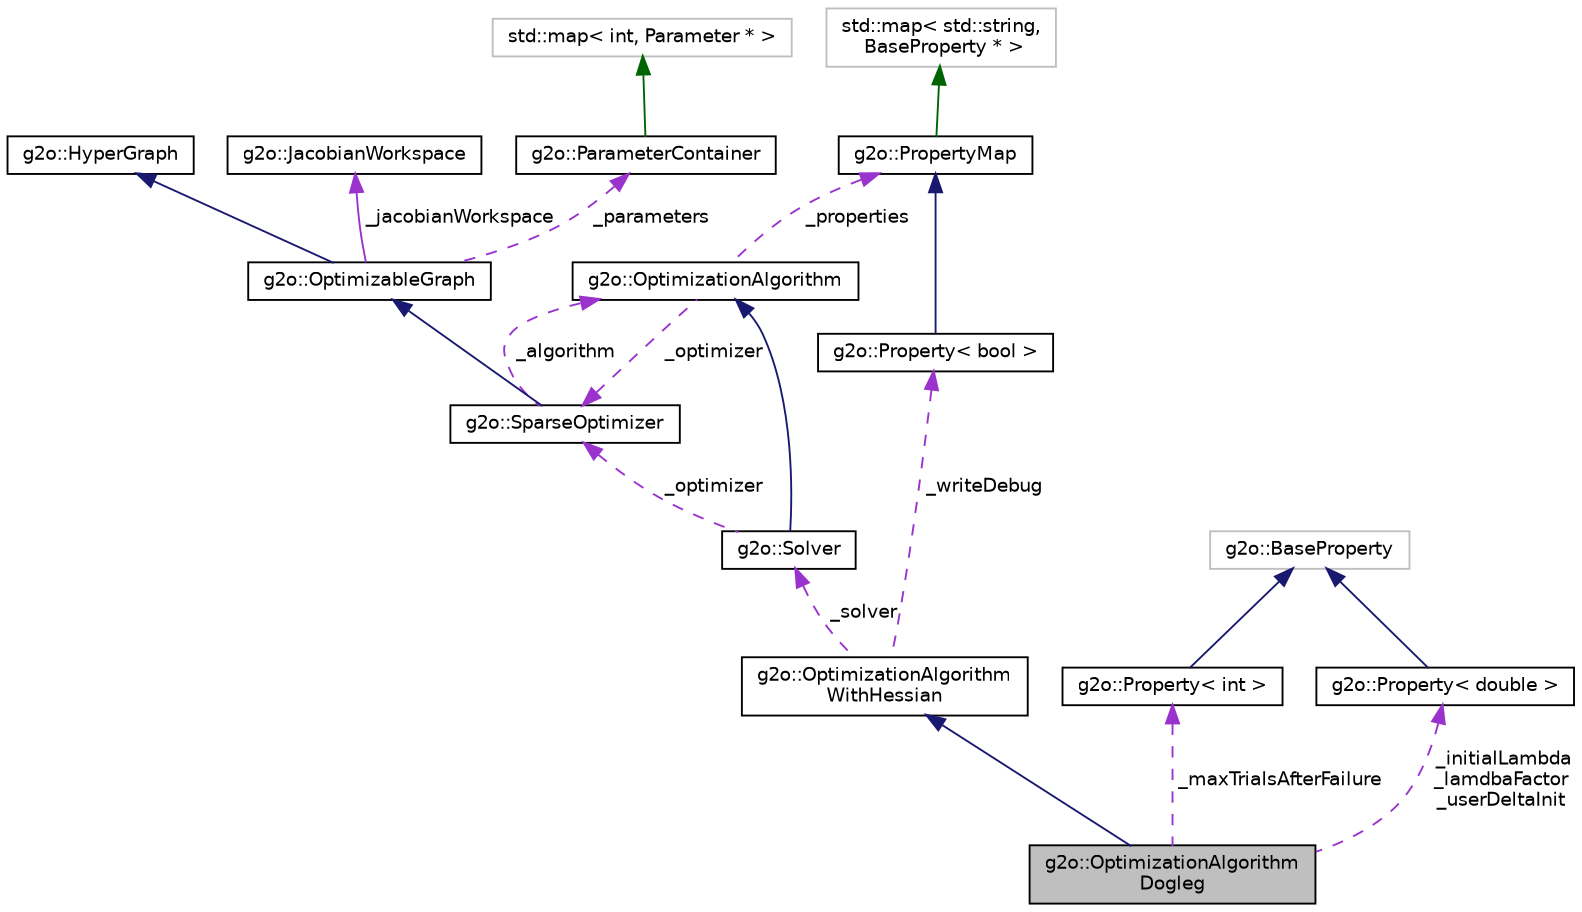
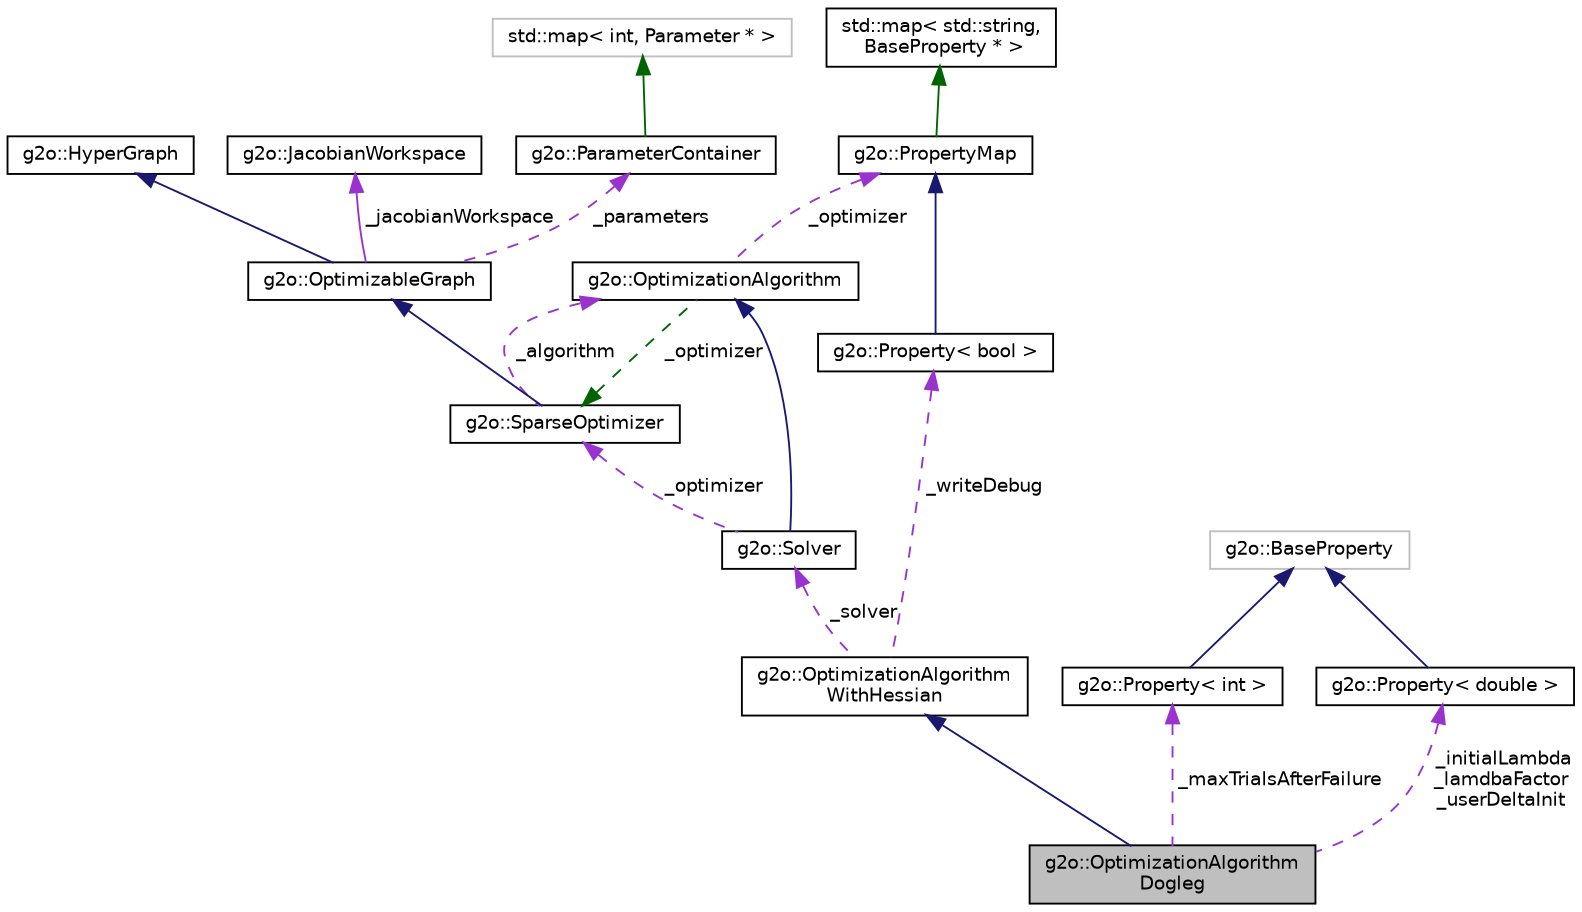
node "std::map< std::string, BaseProperty * >": color grey75 -> black
edge "g2o::OptimizationAlgorithm" -> "g2o::PropertyMap": label " _properties" -> " _optimizer"
edge "g2o::OptimizationAlgorithm" -> "g2o::SparseOptimizer": color darkorchid3 -> darkgreen
